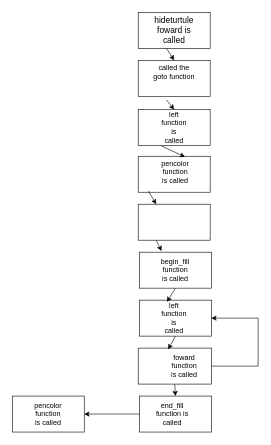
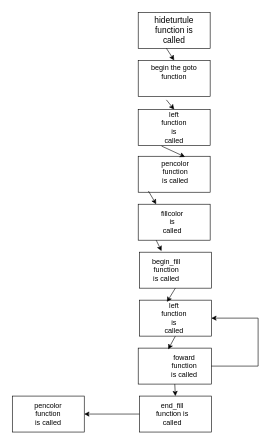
node "hideturtule foward is called": label "hideturtule foward is called" -> "hideturtule function is called"
node "called the goto function": label "called the goto function" -> "begin the goto function"
node "fillcolor is called": added
node "begin_fill function is called": moved (176, 270) -> (167, 270)
